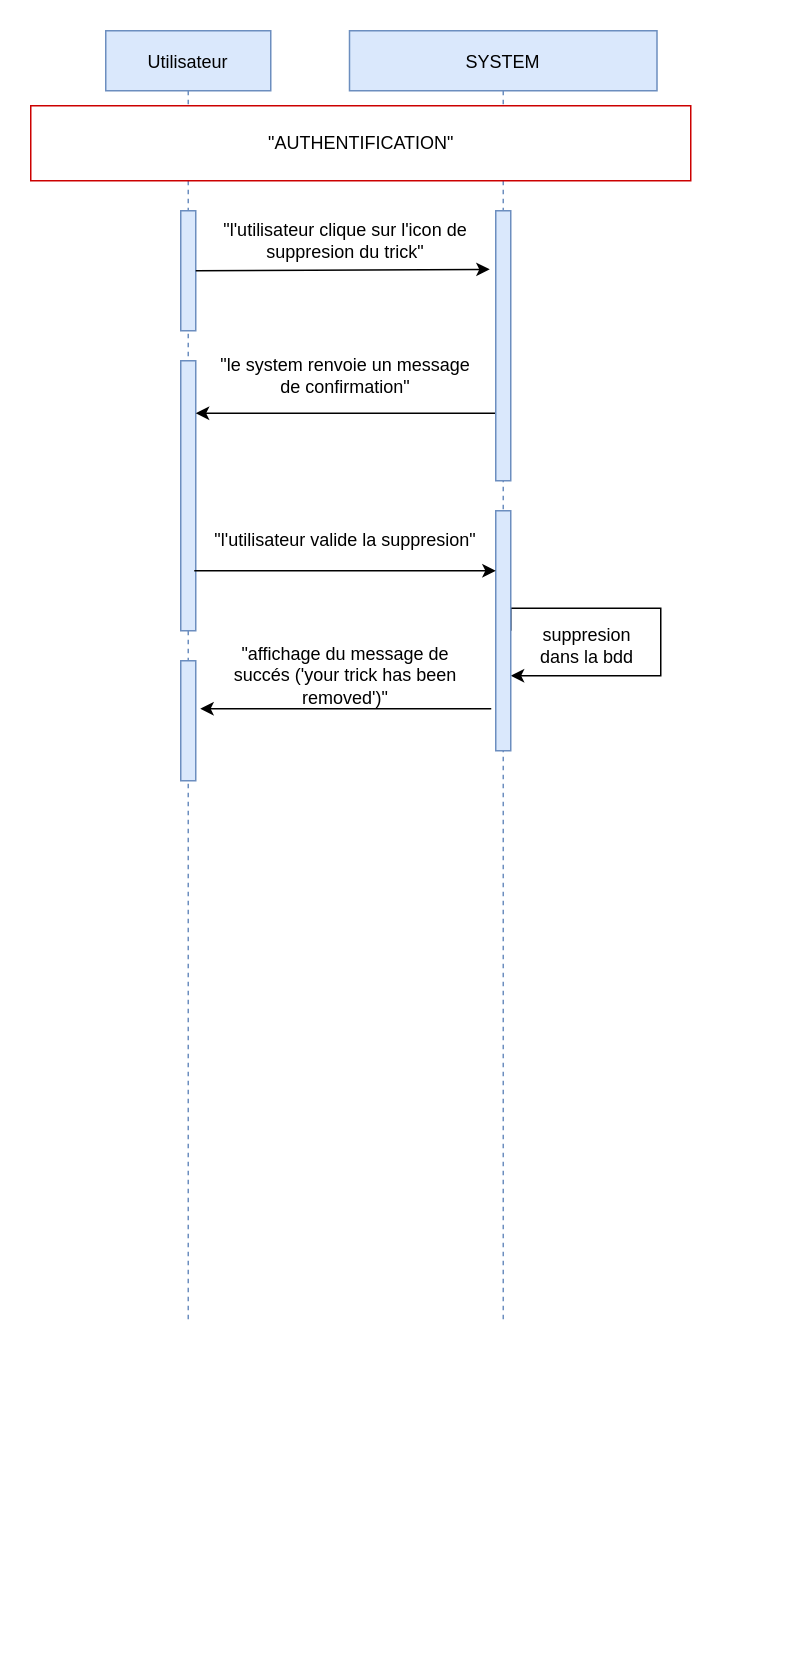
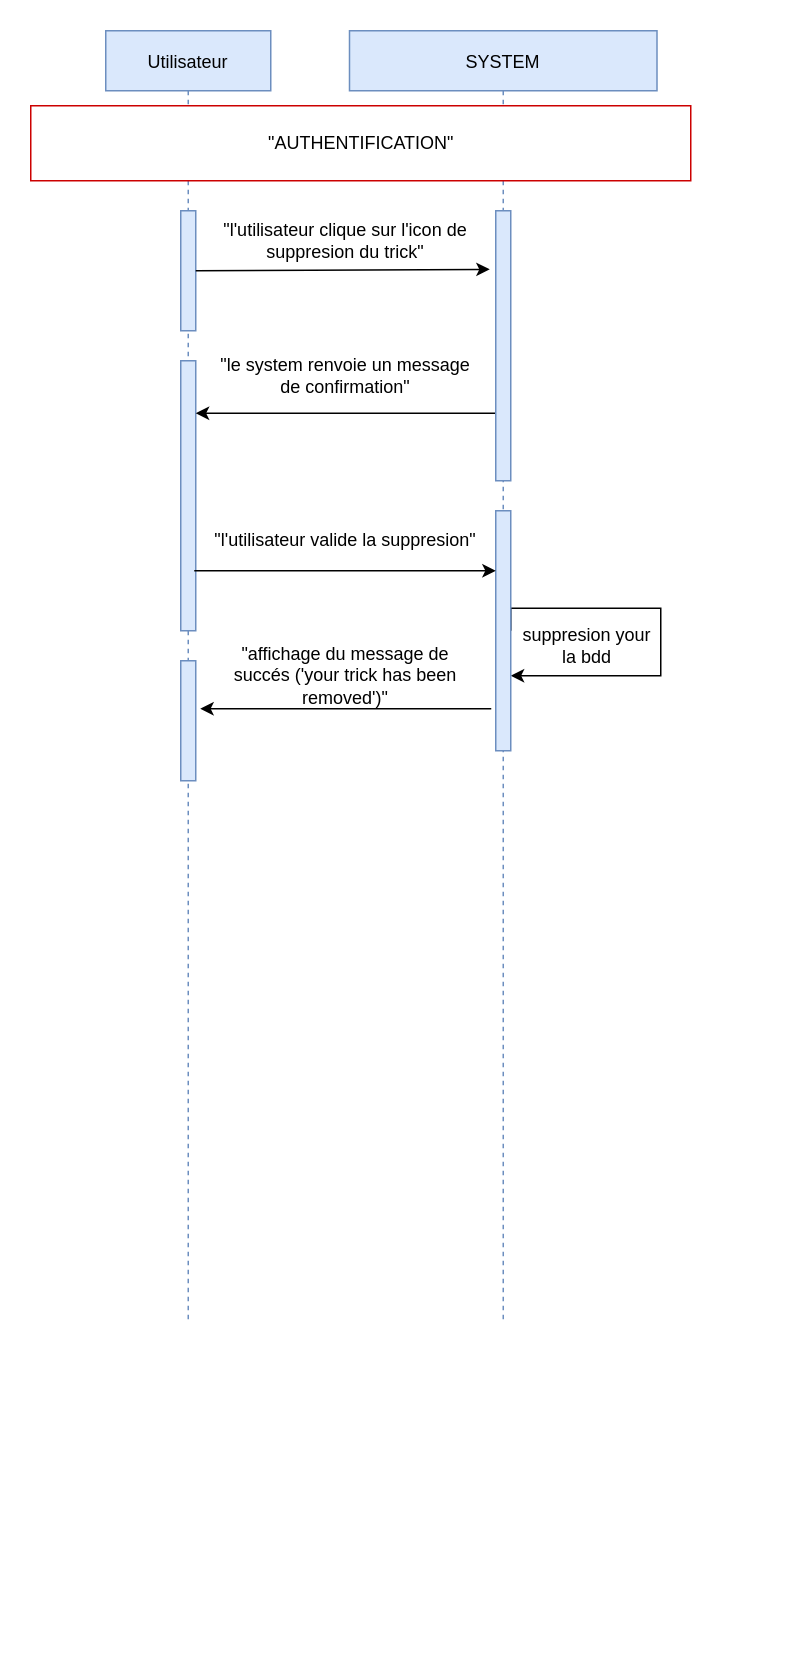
node "suppresion dans la bdd": label "suppresion dans la bdd" -> "suppresion your la bdd"
